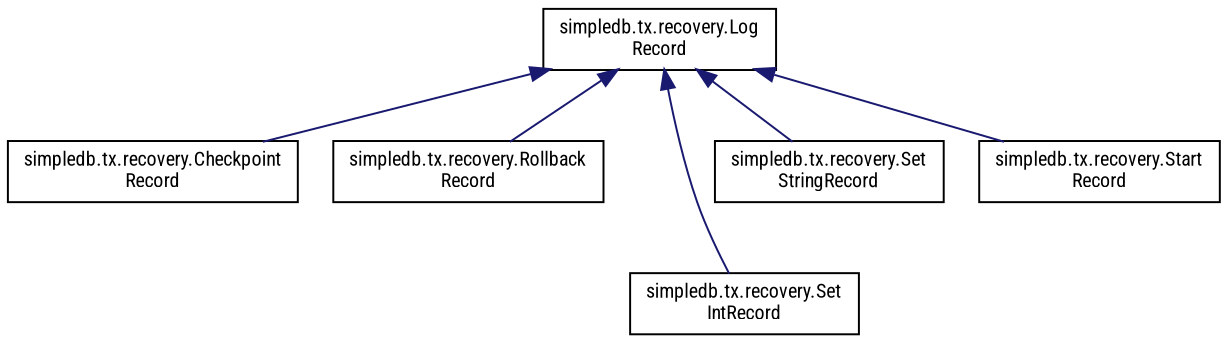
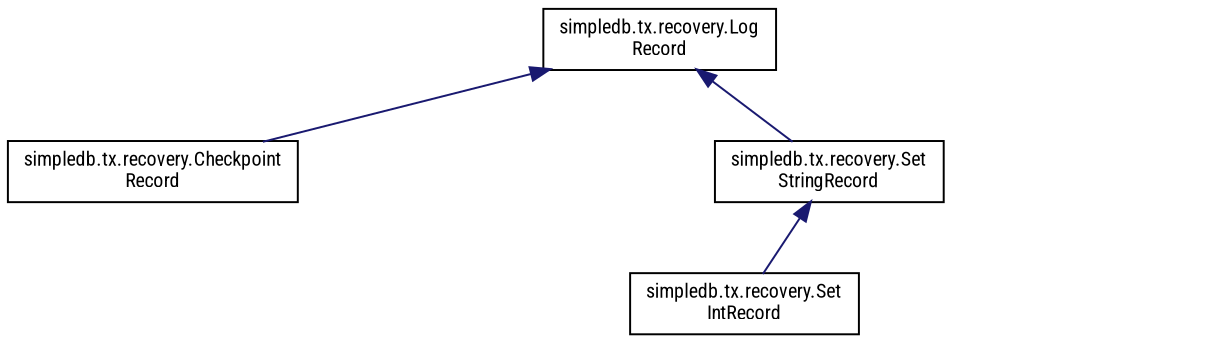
node "simpledb.tx.recovery.Rollback Record": removed
node "simpledb.tx.recovery.Start Record": removed
edge "simpledb.tx.recovery.Set IntRecord" -> "simpledb.tx.recovery.Log Record": now "simpledb.tx.recovery.Set IntRecord" -> "simpledb.tx.recovery.Set StringRecord"
